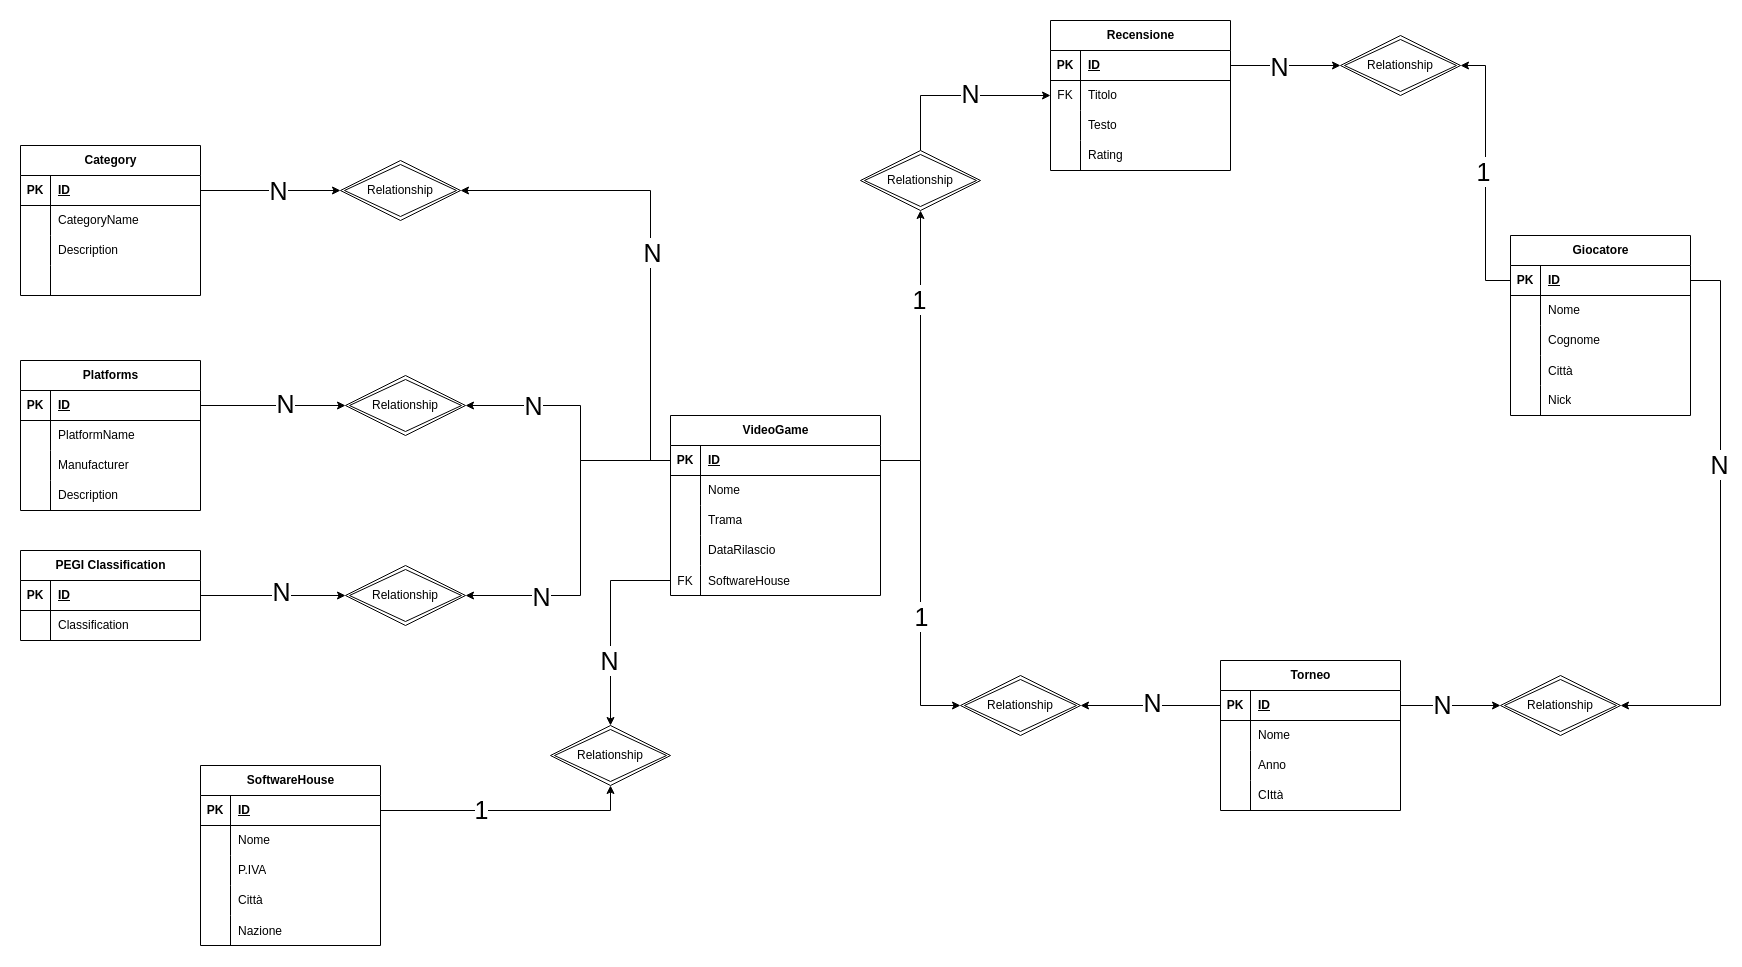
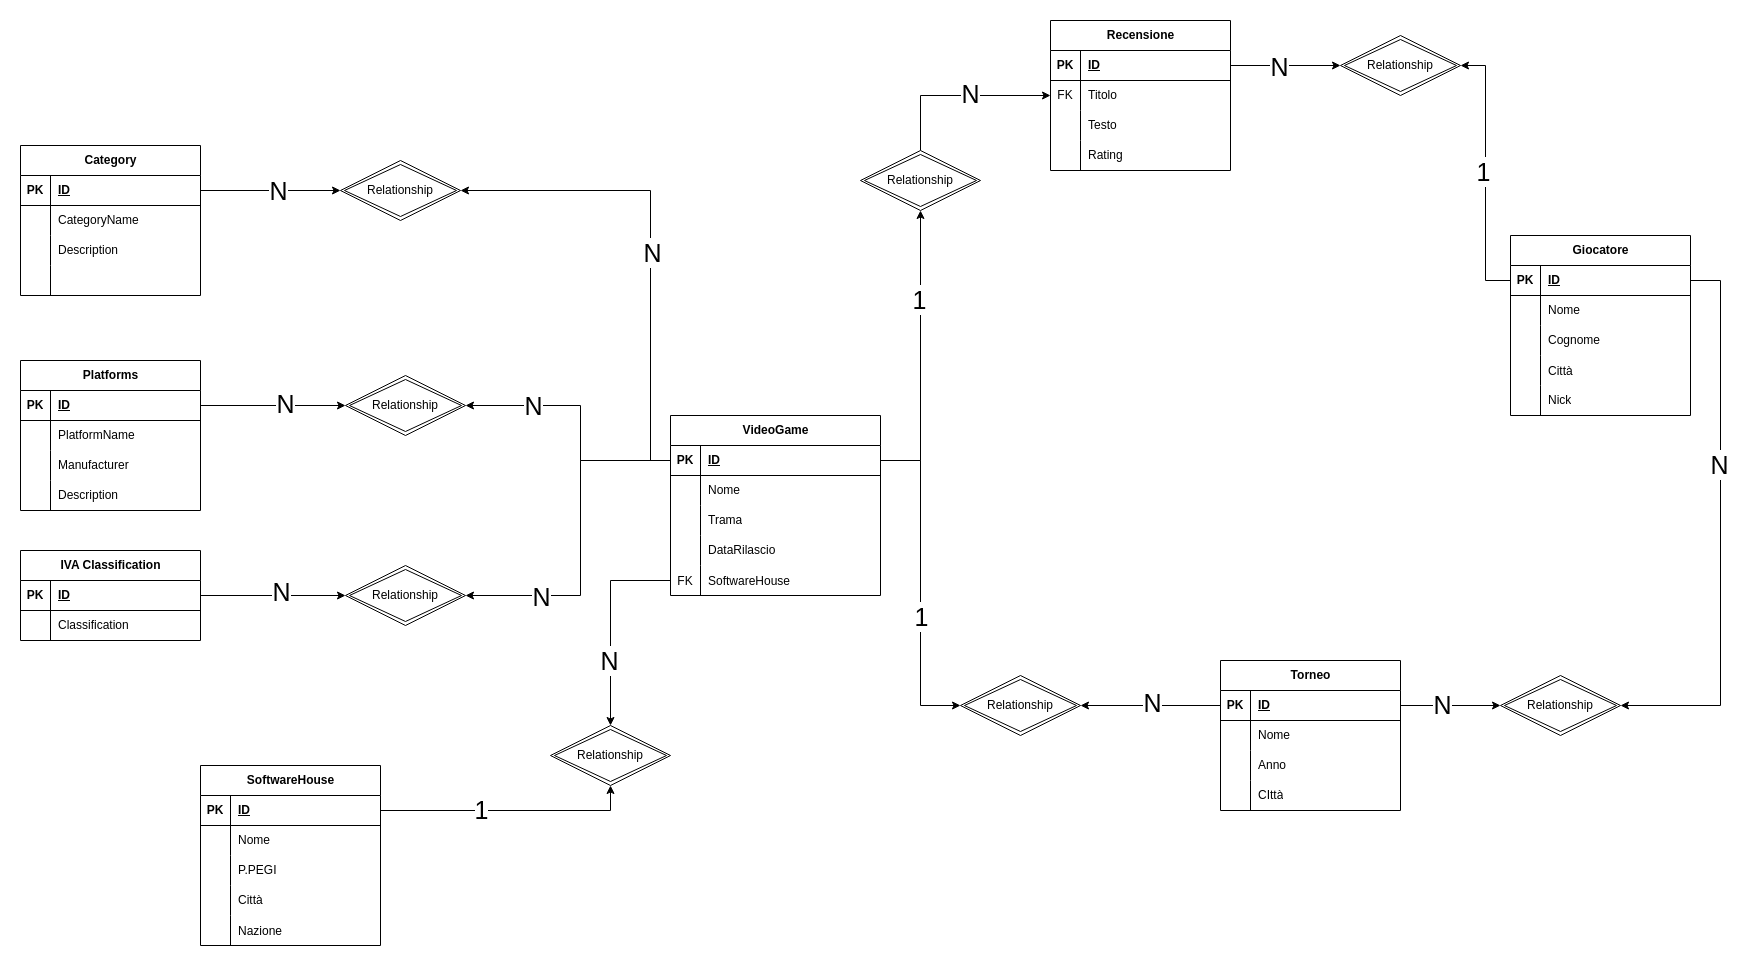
node "PEGI Classification": label "PEGI Classification" -> "IVA Classification"
node "P.IVA": label "P.IVA" -> "P.PEGI"
